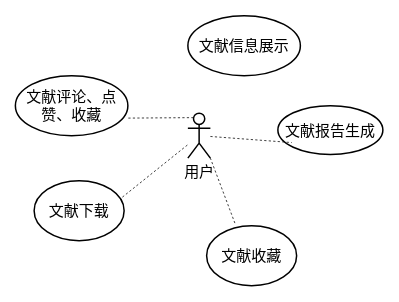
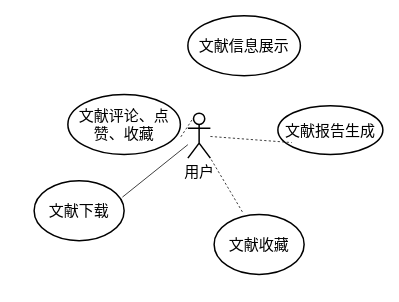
node "文献评论、点赞、收藏": moved (72, 105) -> (124, 124)
edge "用户" -- "文献下载": style dashed -> solid
node "文献收藏": moved (252, 255) -> (259, 244)
